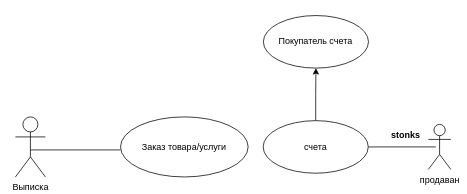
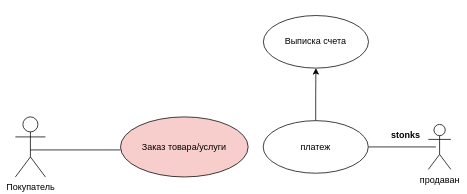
node "Покупатель счета": label "Покупатель счета" -> "Выписка счета"
node "Заказ товара/услуги": fillcolor #ffffff -> #f8cecc
node "счета": label "счета" -> "платеж"
node "Выписка": label "Выписка" -> "Покупатель"
